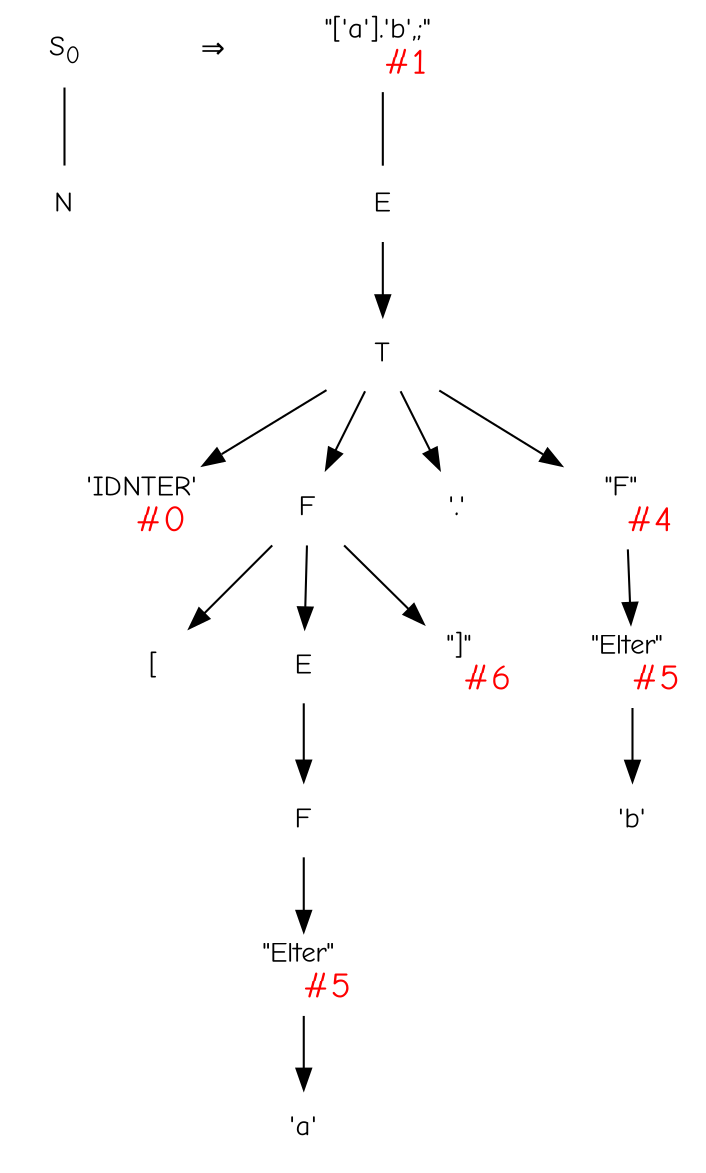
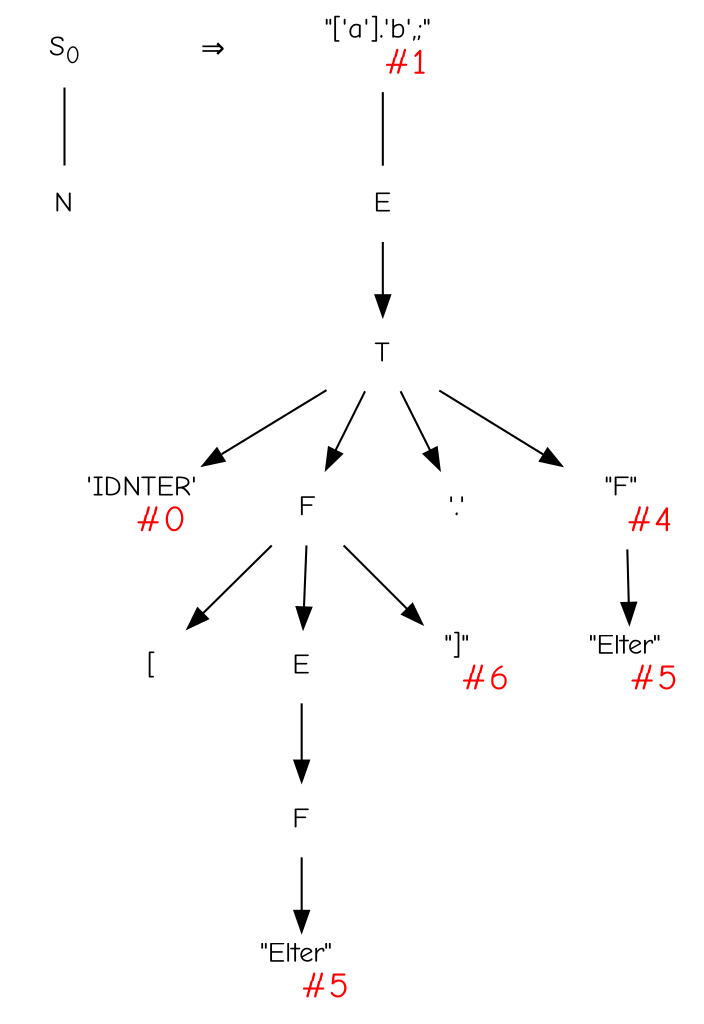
node "'b'": removed
node "'a'": removed
